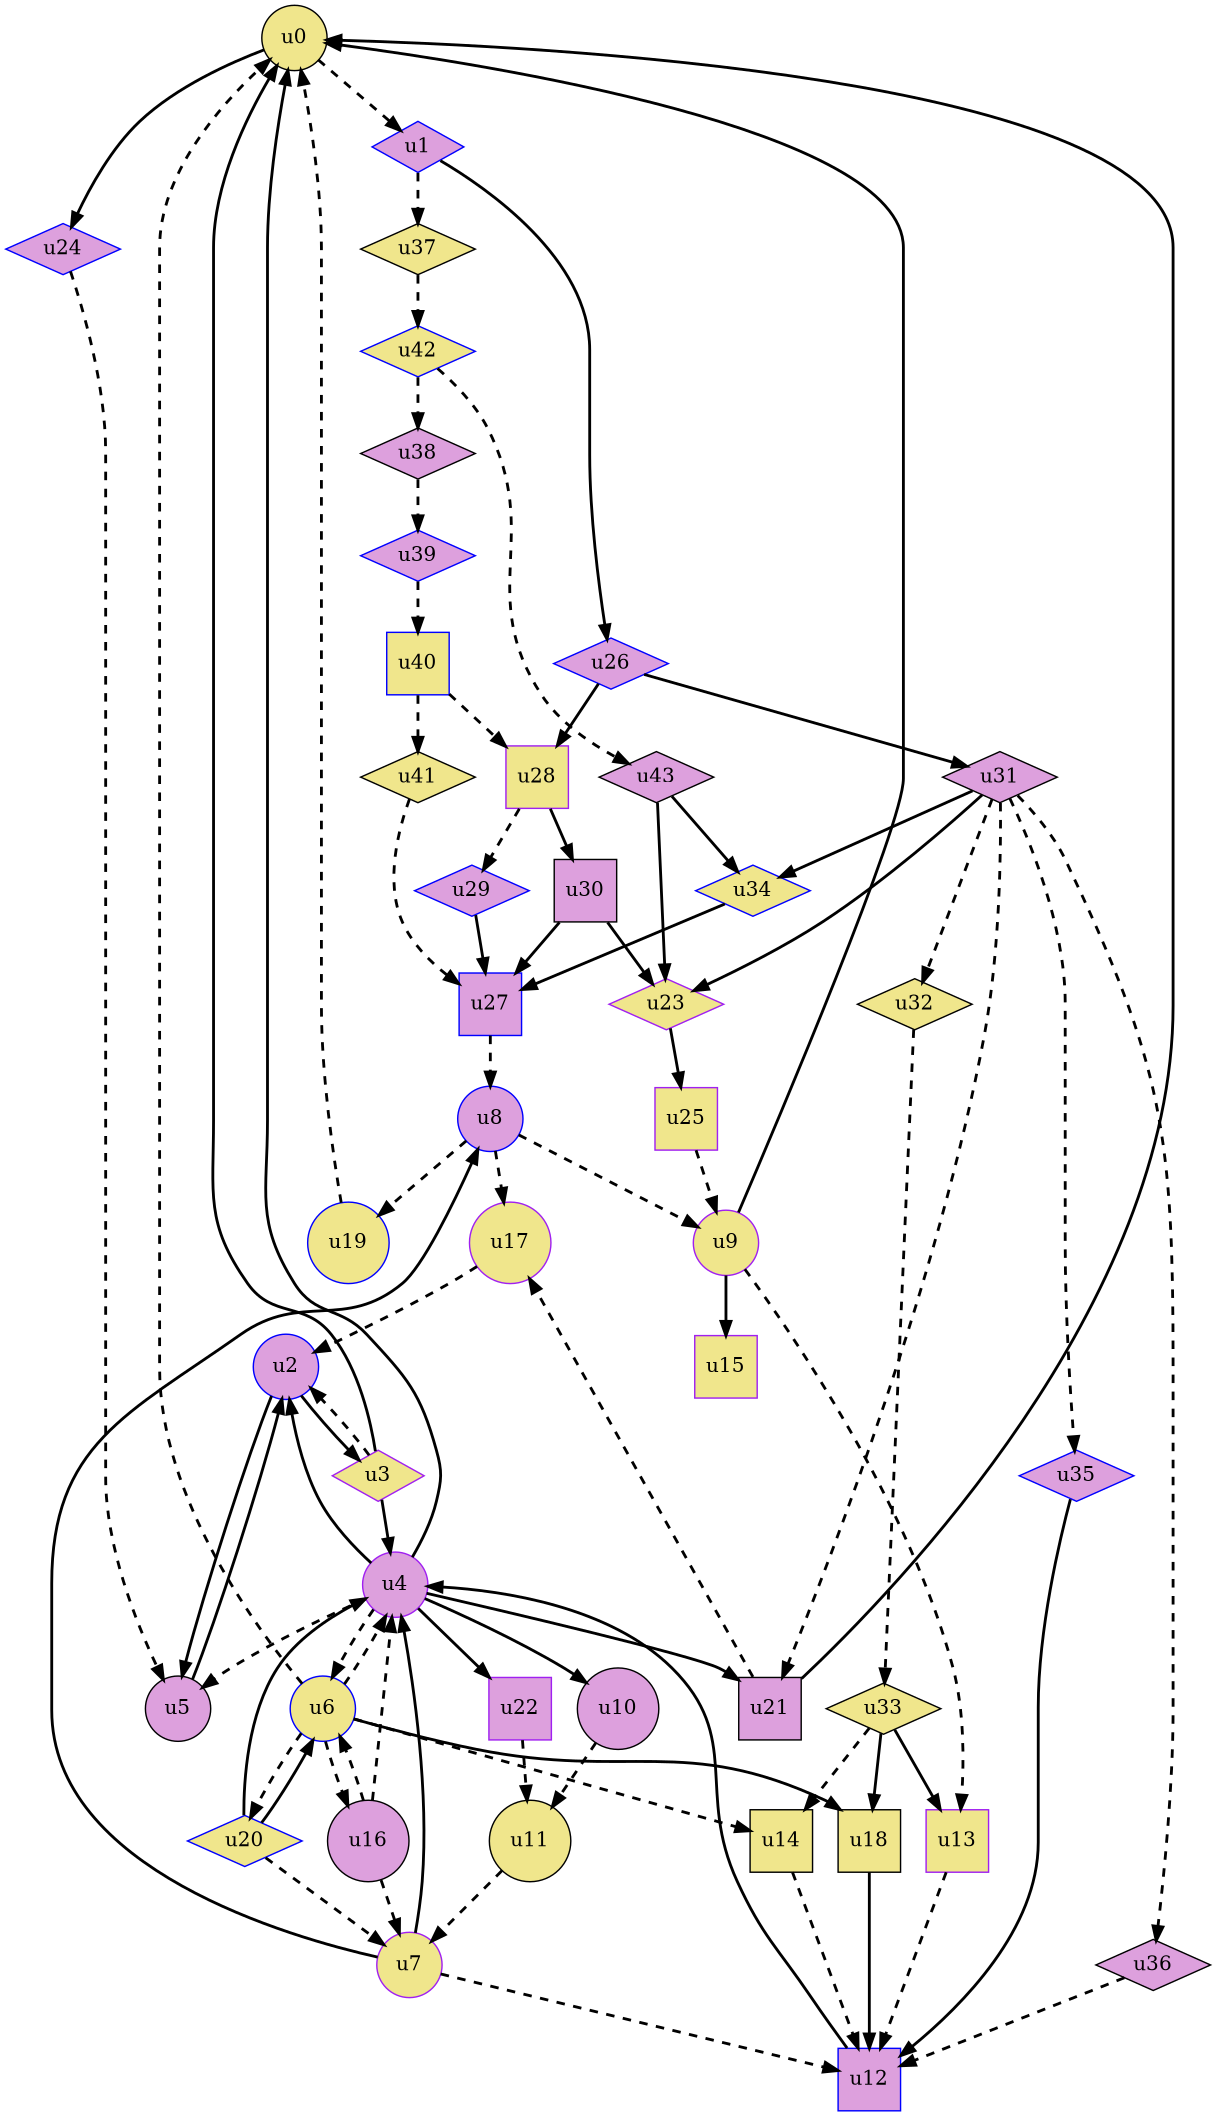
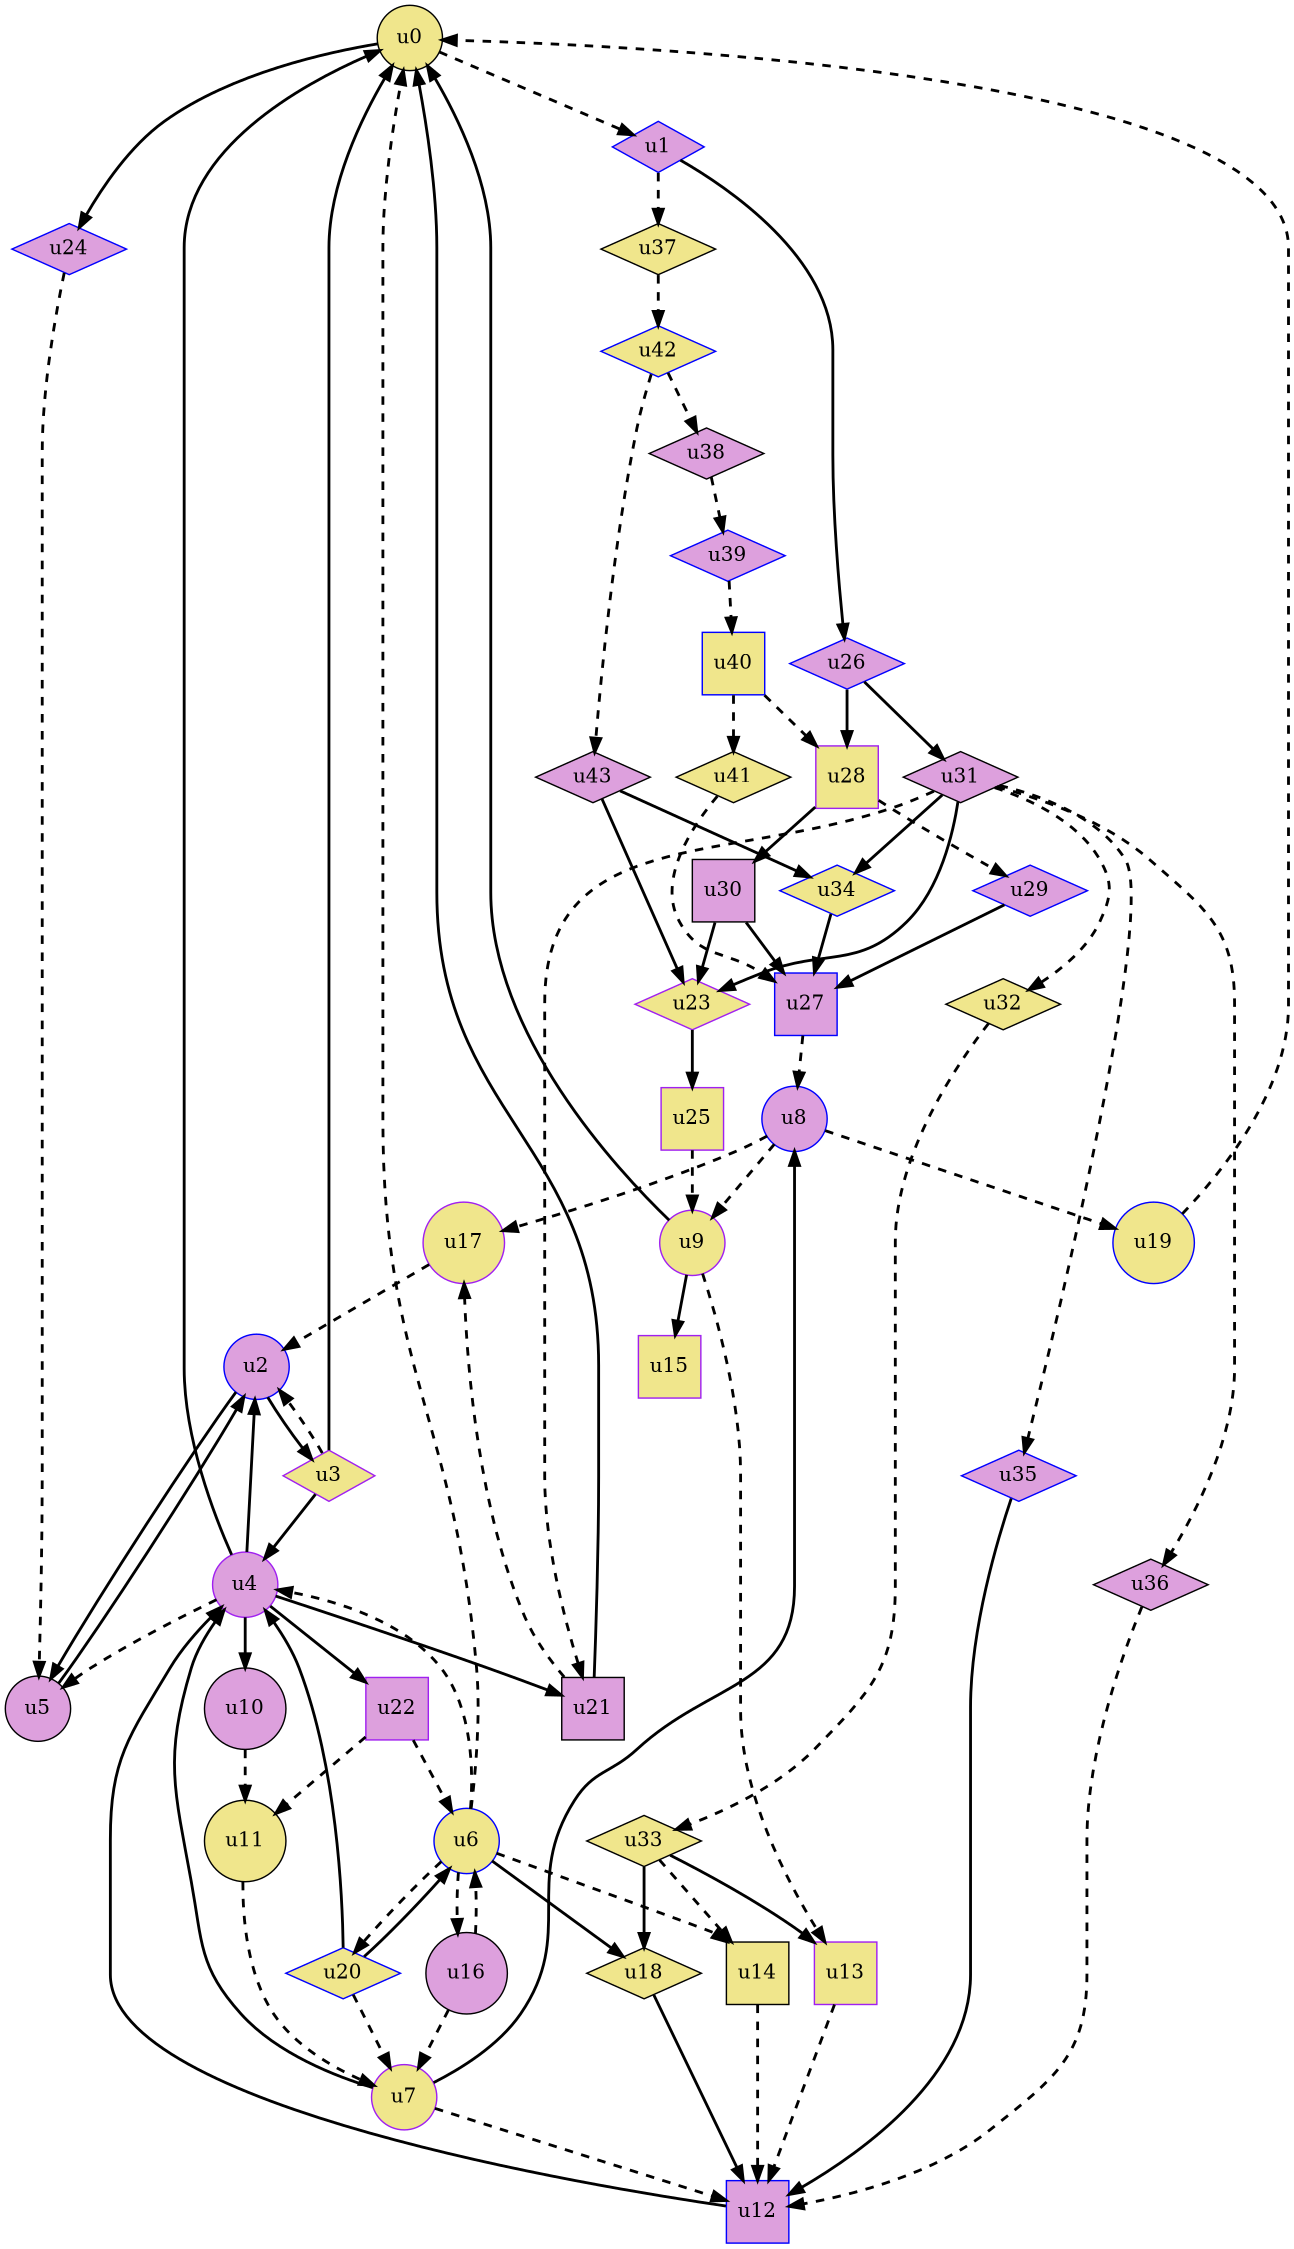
edge "u4" -> "u6": now "u22" -> "u6"
edge "u16" -> "u4": removed
node "u18": shape square -> diamond
